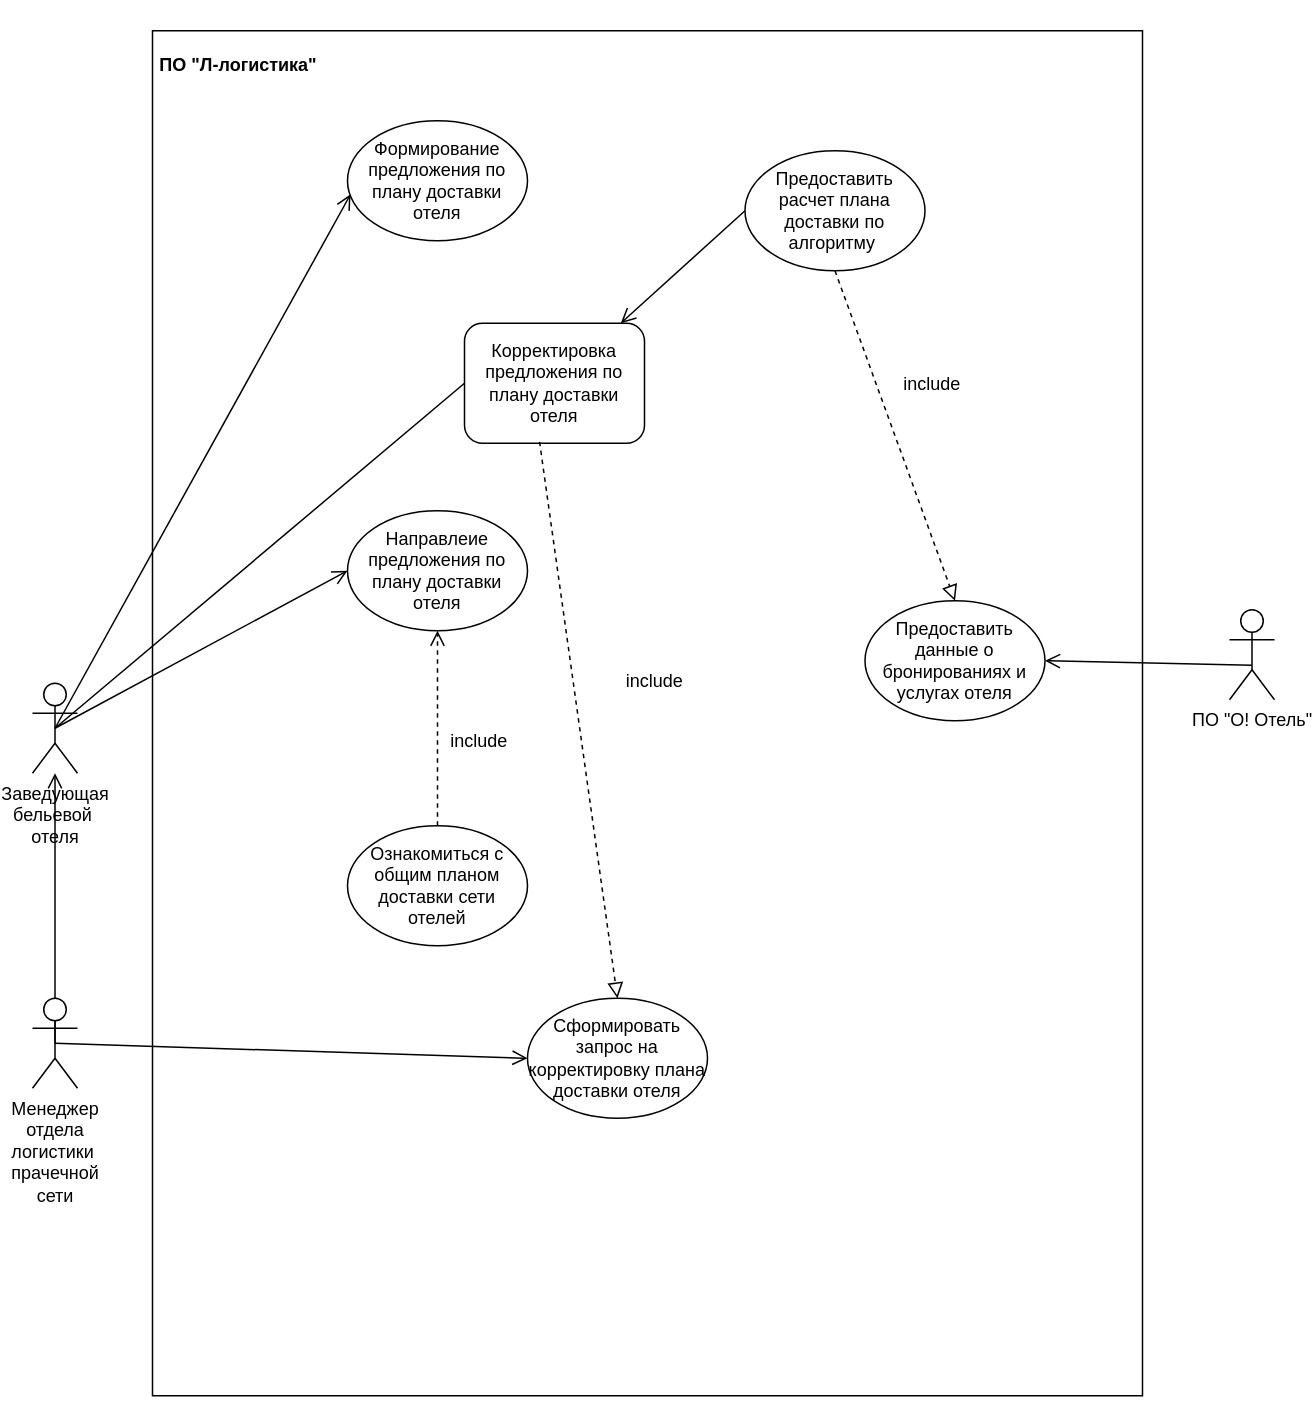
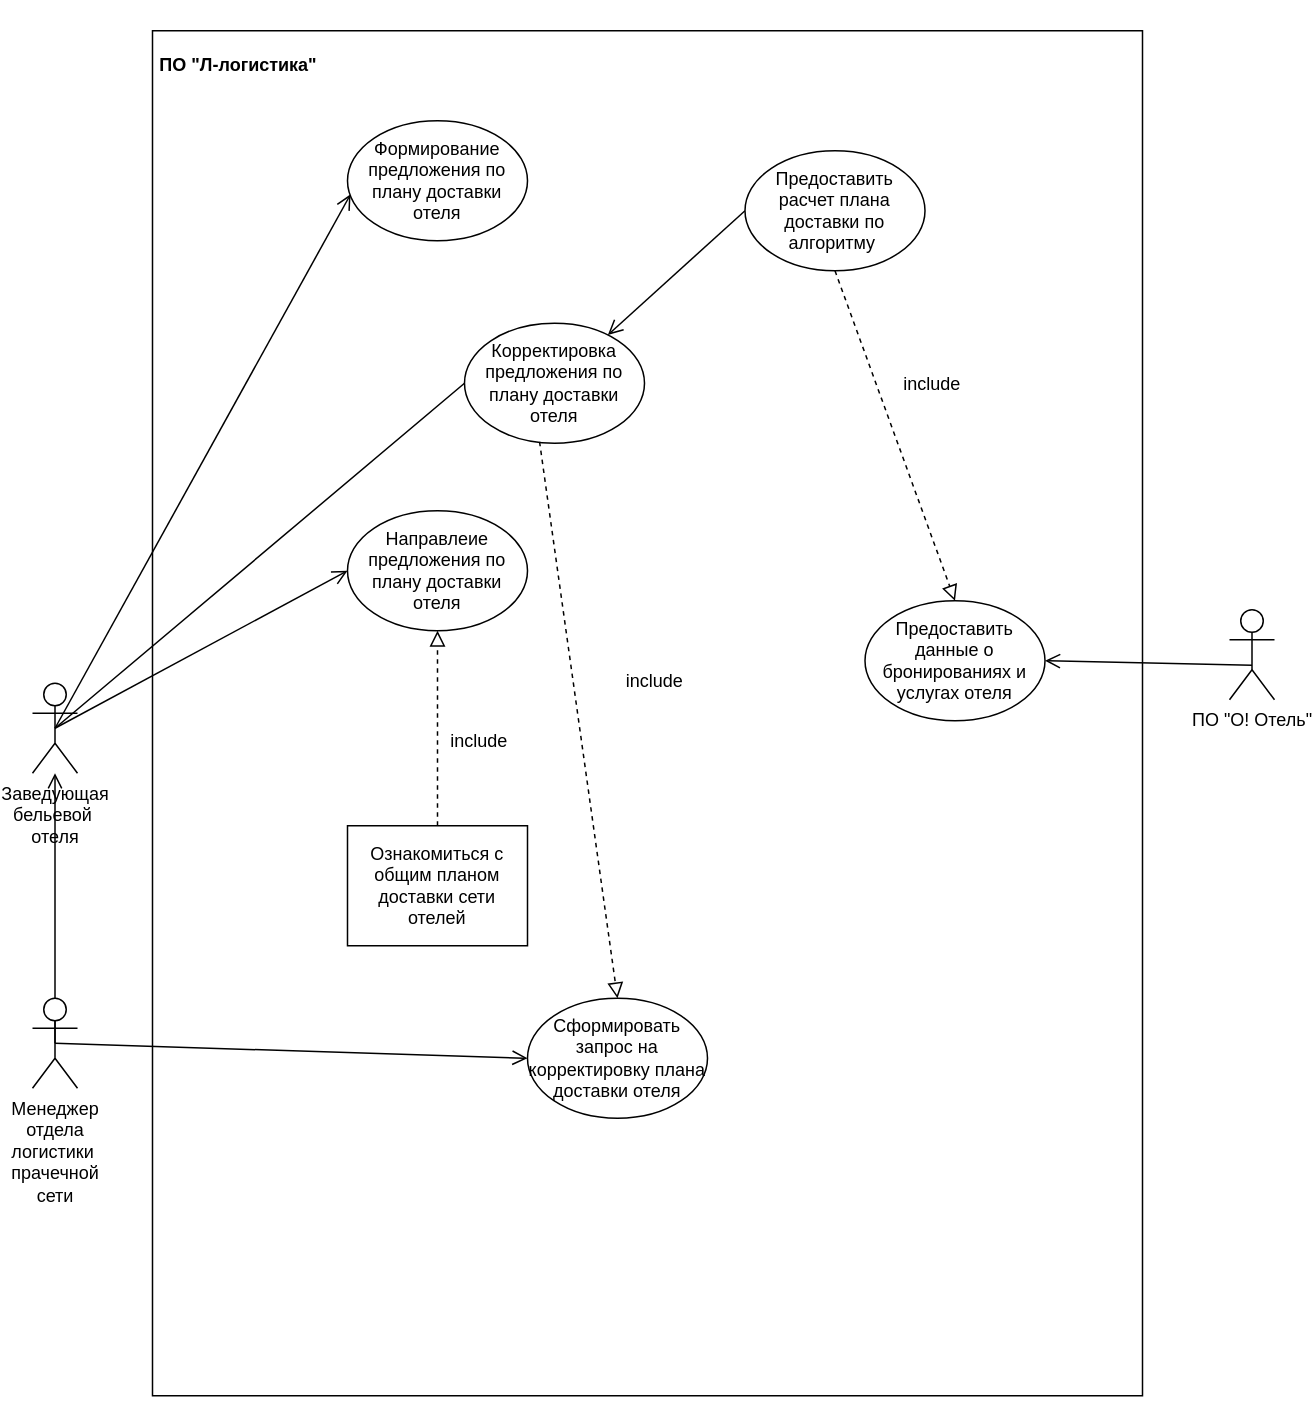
node "Корректировка предложения по плану доставки отеля": shape rounded rectangle -> ellipse
edge "Ознакомиться с общим планом доставки сети отелей" -> "Направлеие предложения по плану доставки отеля": arrowhead open -> block
node "Ознакомиться с общим планом доставки сети отелей": shape ellipse -> rectangle
